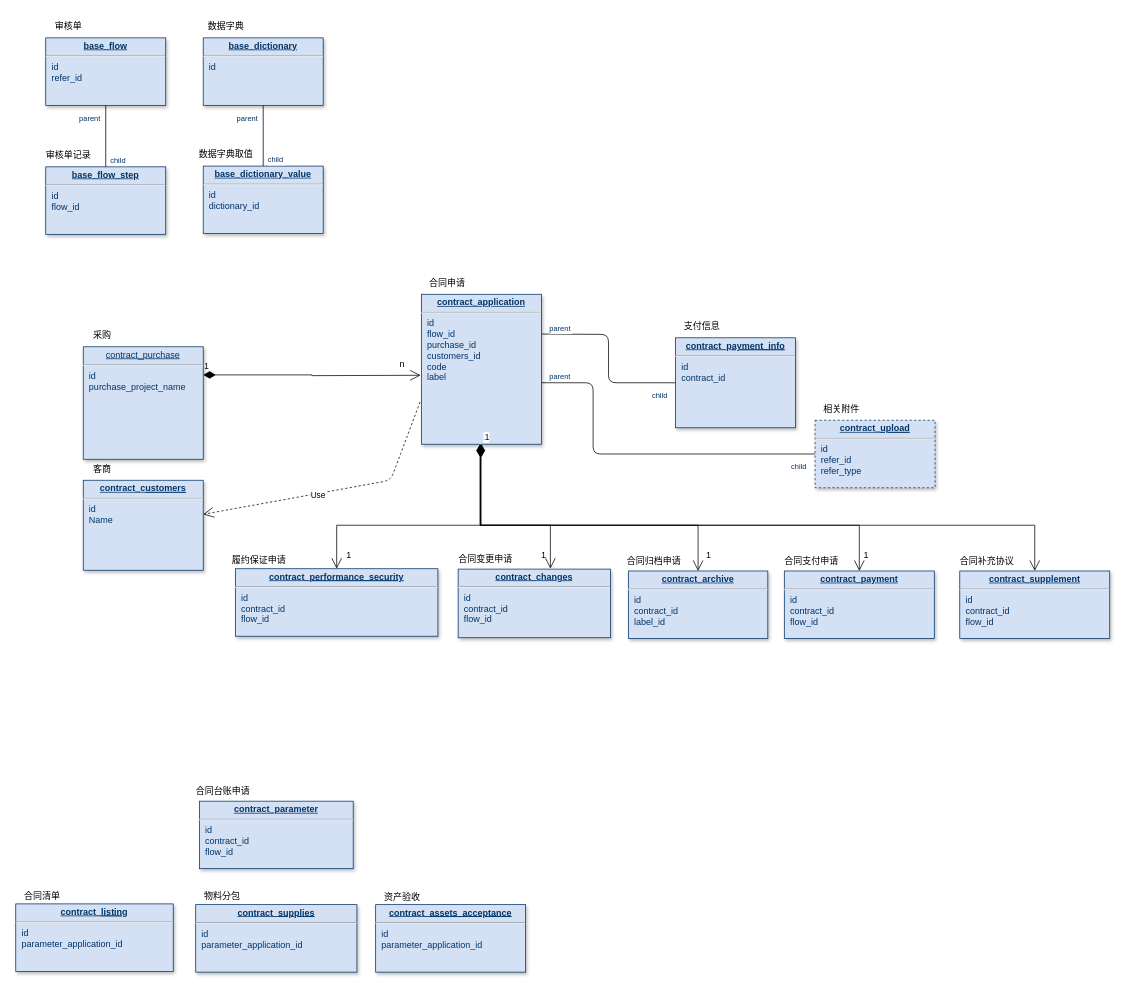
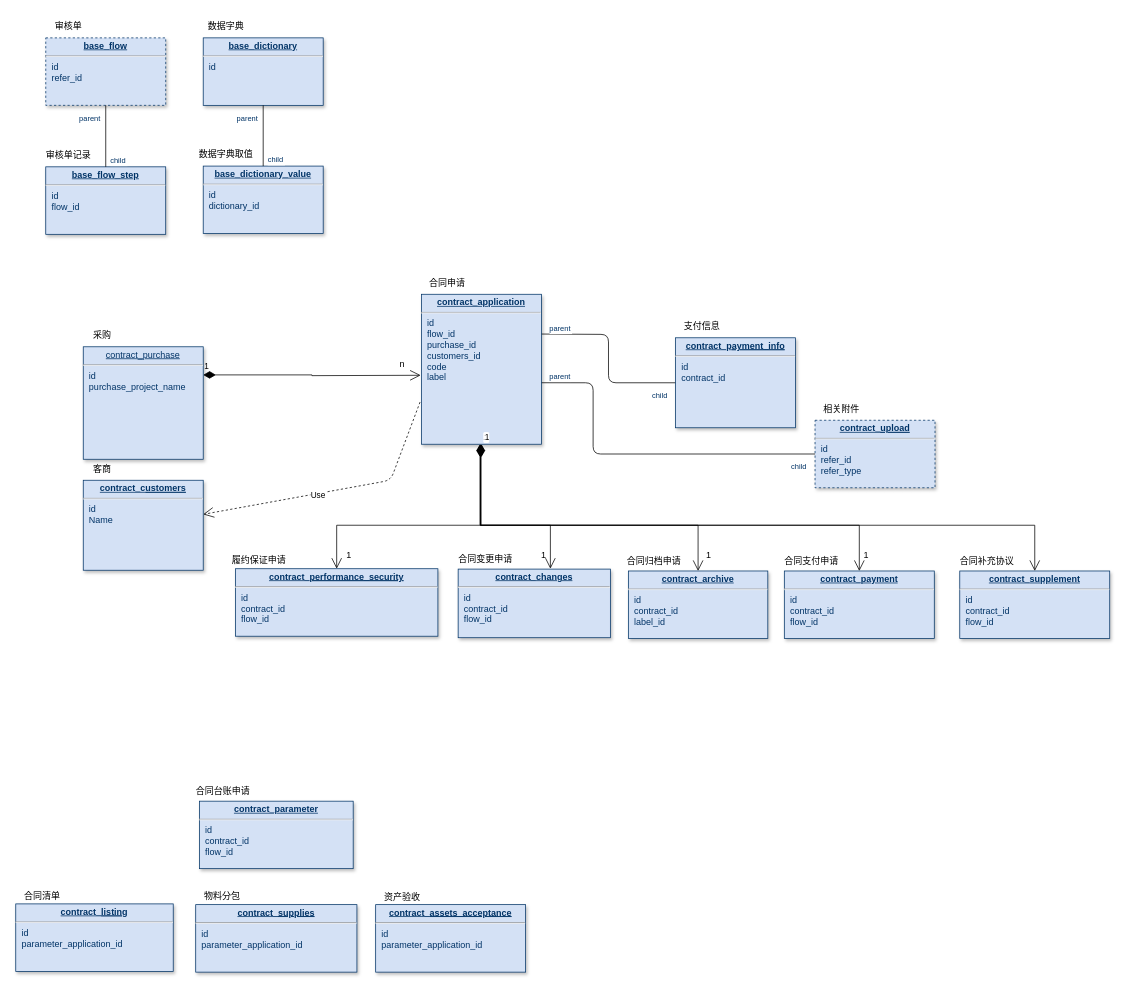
node "base_flow id refer_id": style solid -> dashed
